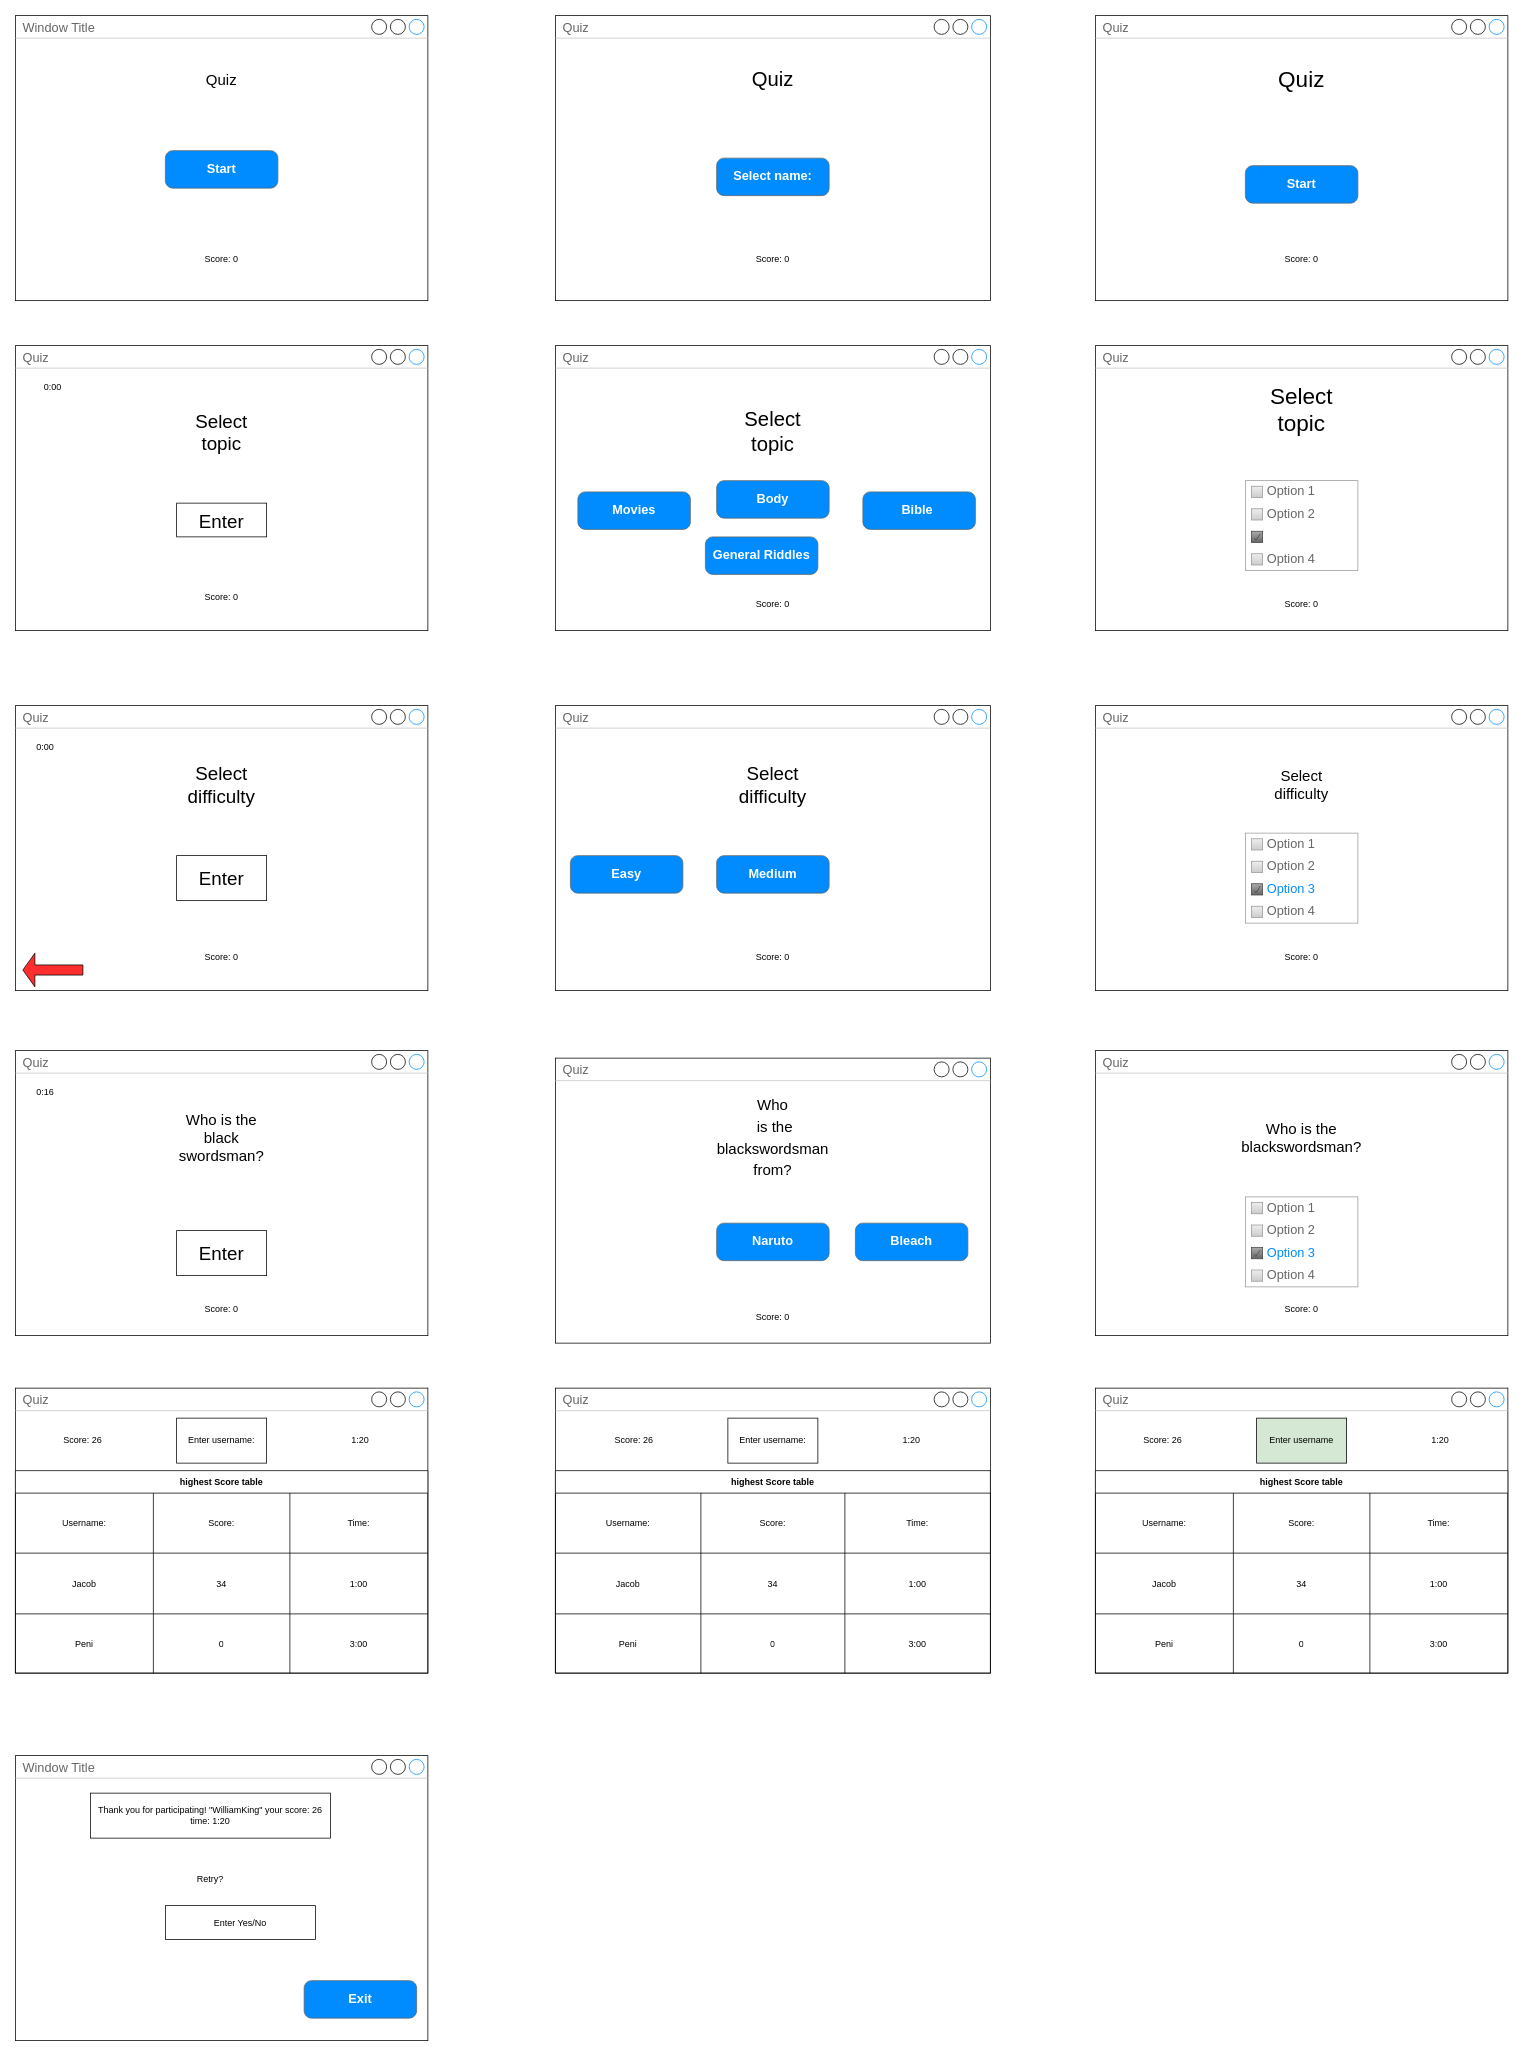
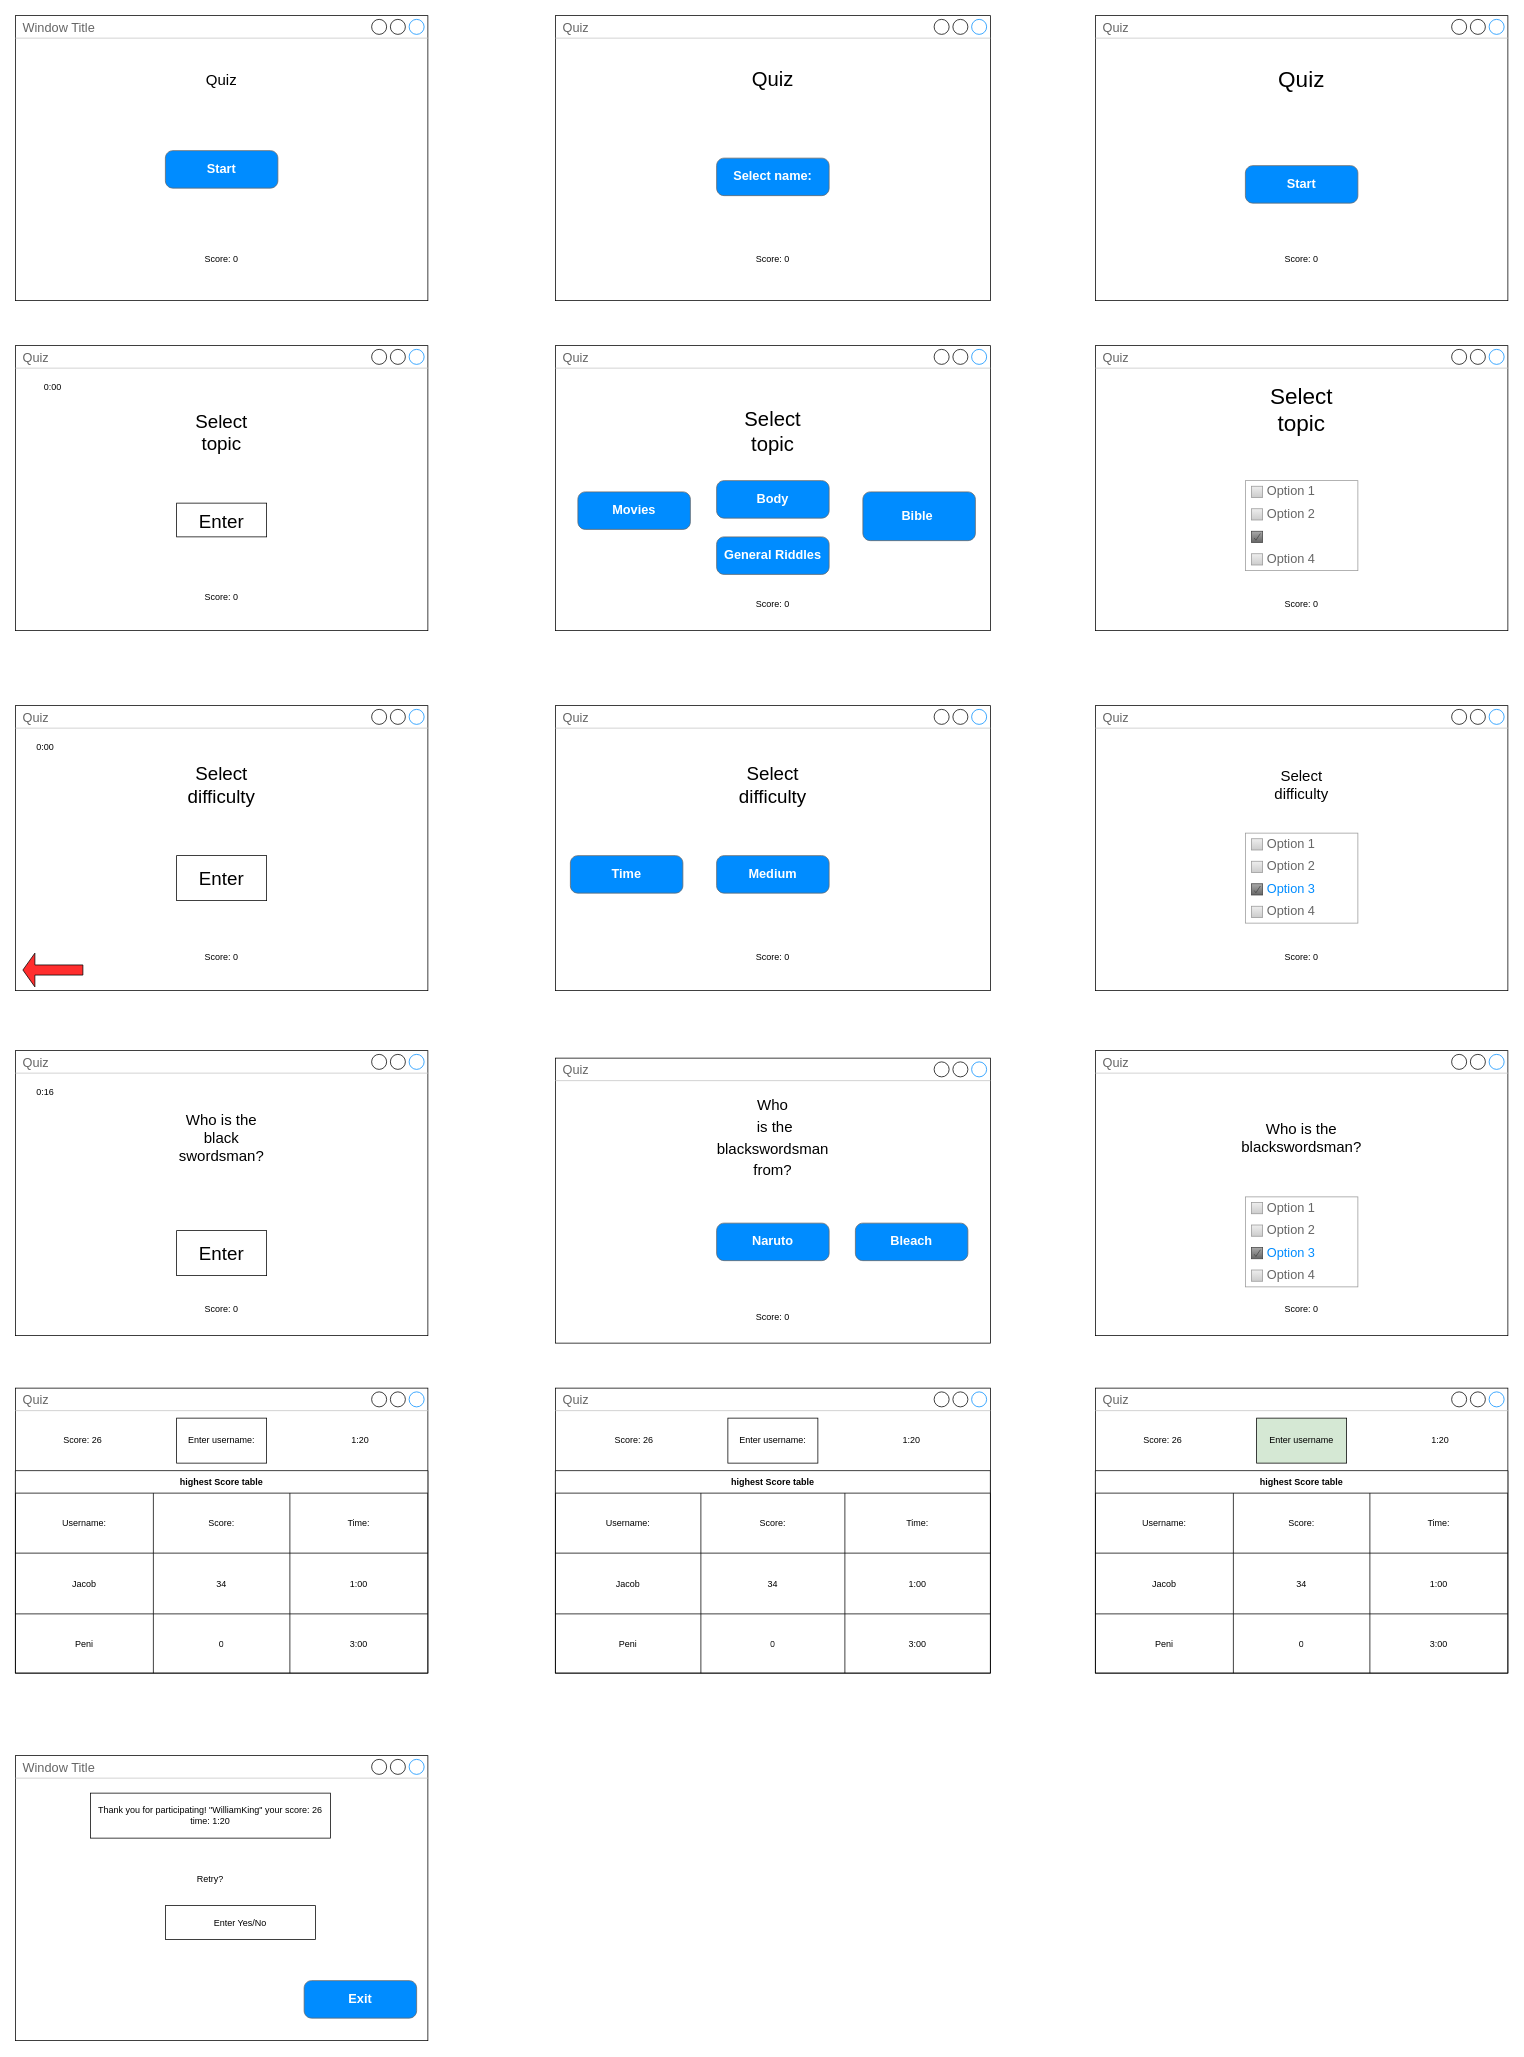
node "Bible": size 113x38 -> 113x49
node "General Riddles": moved (762, 555) -> (773, 555)
node "Easy": label "Easy" -> "Time"
